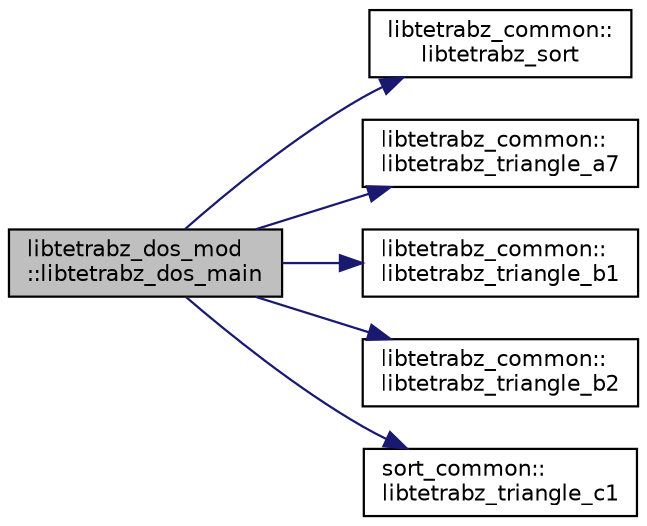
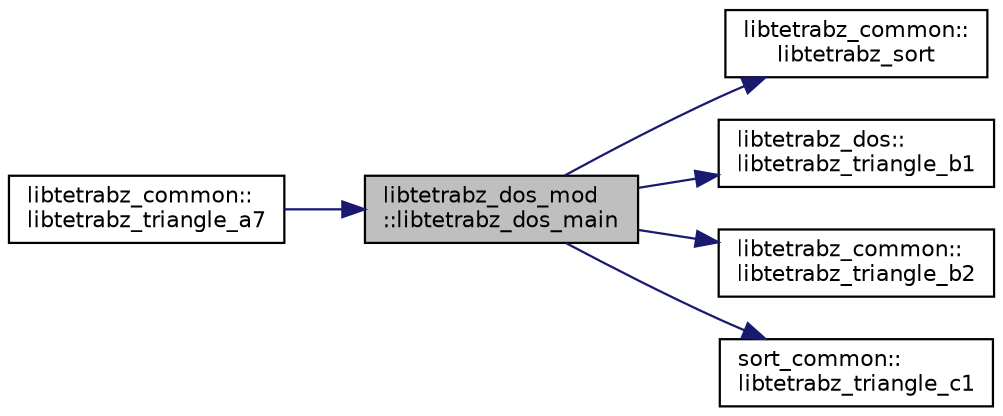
edge "libtetrabz_dos_mod ::libtetrabz_dos_main" -> "libtetrabz_common:: libtetrabz_triangle_a7": reversed
node "libtetrabz_common:: libtetrabz_triangle_b1": label "libtetrabz_common:: libtetrabz_triangle_b1" -> "libtetrabz_dos:: libtetrabz_triangle_b1"
